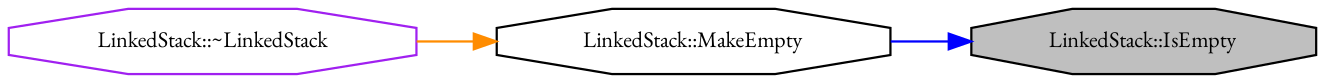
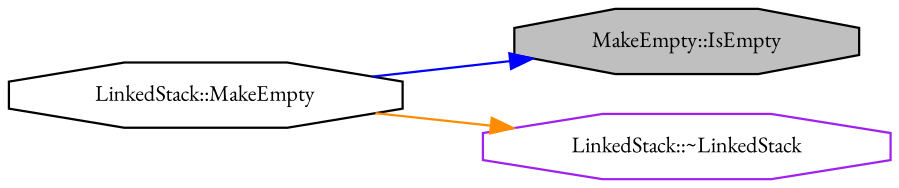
edge "LinkedStack::~LinkedStack" -> "LinkedStack::MakeEmpty": reversed
node "LinkedStack::IsEmpty": label "LinkedStack::IsEmpty" -> "MakeEmpty::IsEmpty"
